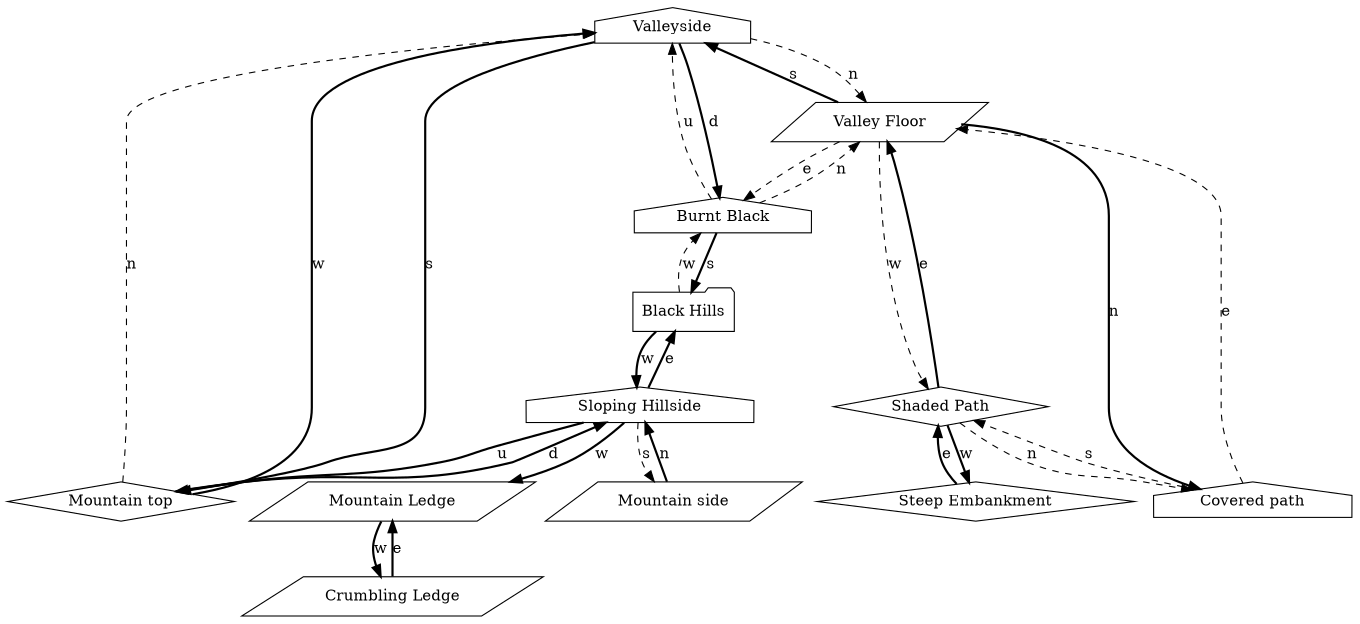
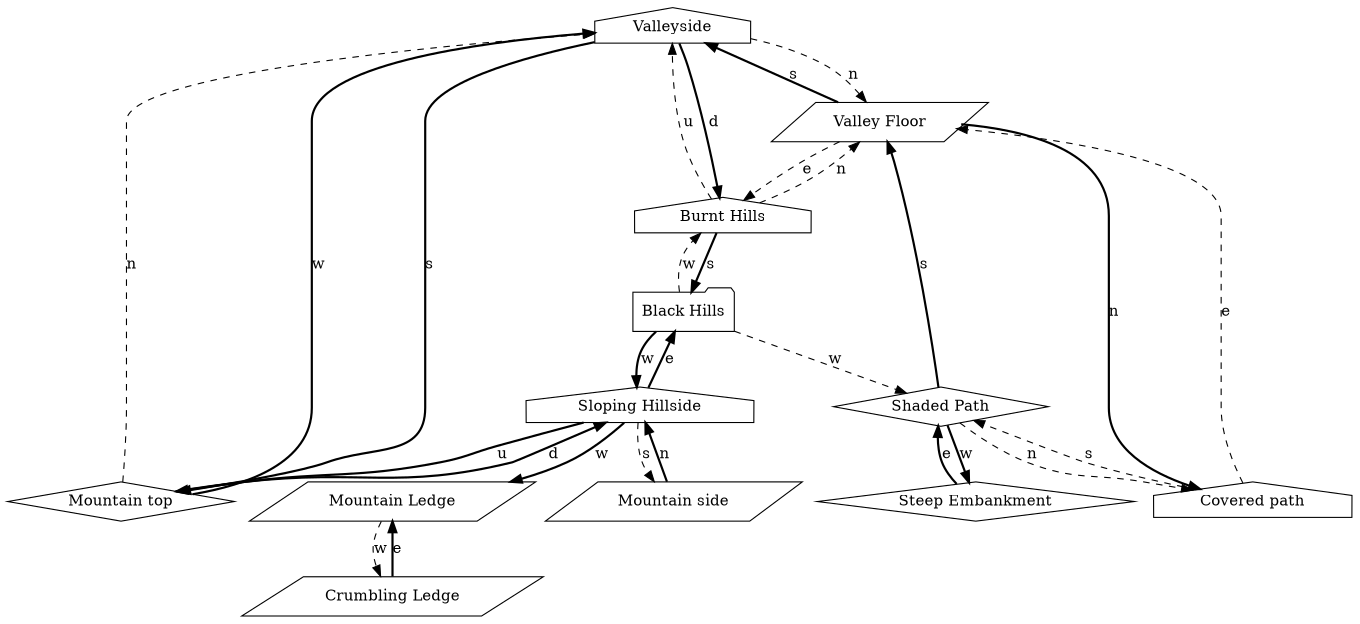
node "Burnt Black": label "Burnt Black" -> "Burnt Hills"
edge "Valley Floor" -> "Shaded Path": now "Black Hills" -> "Shaded Path"
edge "Shaded Path" -> "Valley Floor": label "e" -> "s"
edge "Mountain Ledge" -> "Crumbling Ledge": style bold -> dashed
